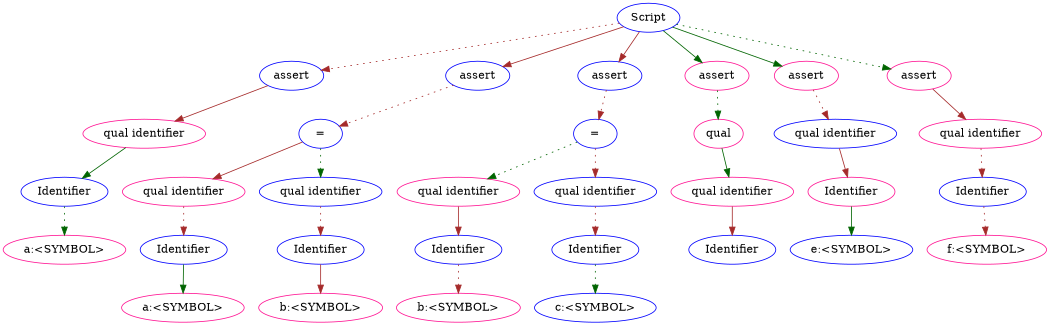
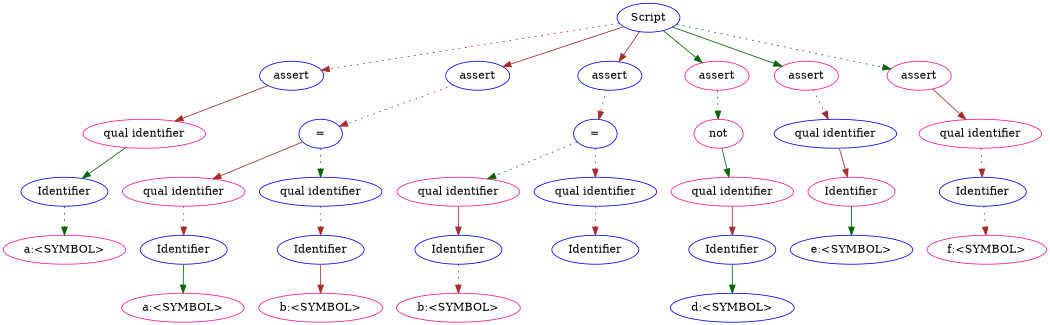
node "qual": label "qual" -> "not"
node "c:<SYMBOL>": removed
node "d:<SYMBOL>": added
